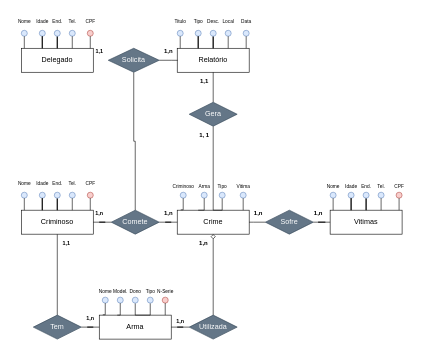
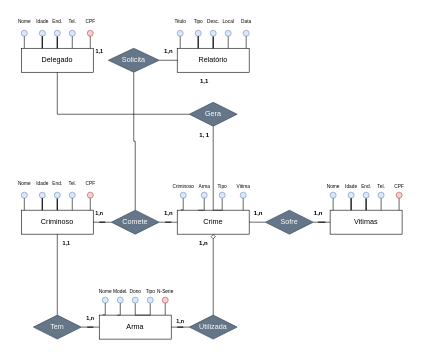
edge "Relatório" -- "Gera": now "Delegado" -- "Gera"
